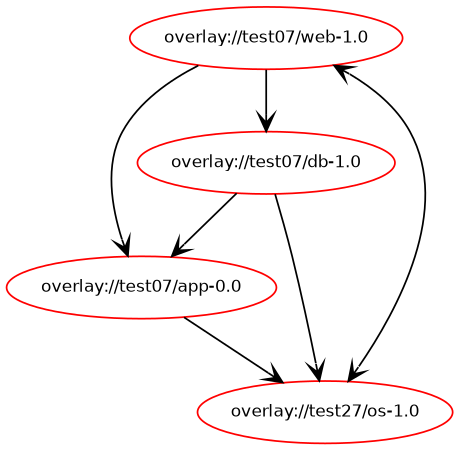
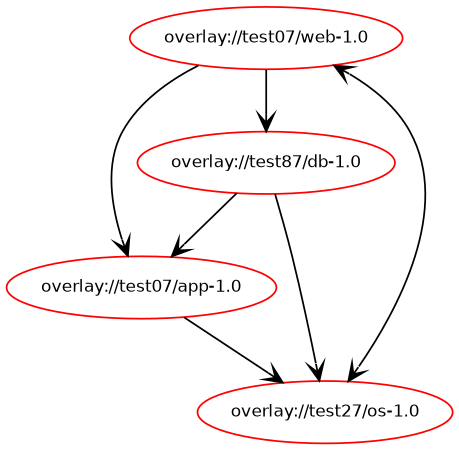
node "overlay://test07/db-1.0": label "overlay://test07/db-1.0" -> "overlay://test87/db-1.0"
node "overlay://test07/app-0.0": label "overlay://test07/app-0.0" -> "overlay://test07/app-1.0"
